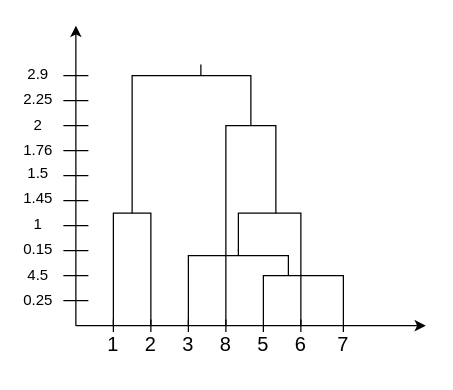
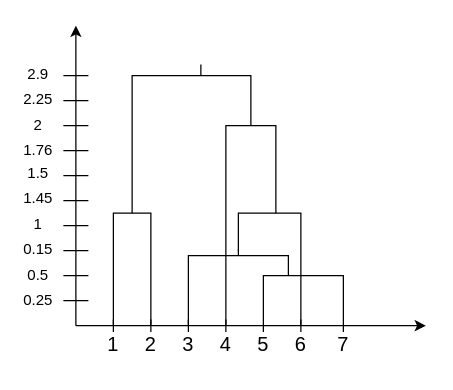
node "4.5": label "4.5" -> "0.5"
node "8": label "8" -> "4"
